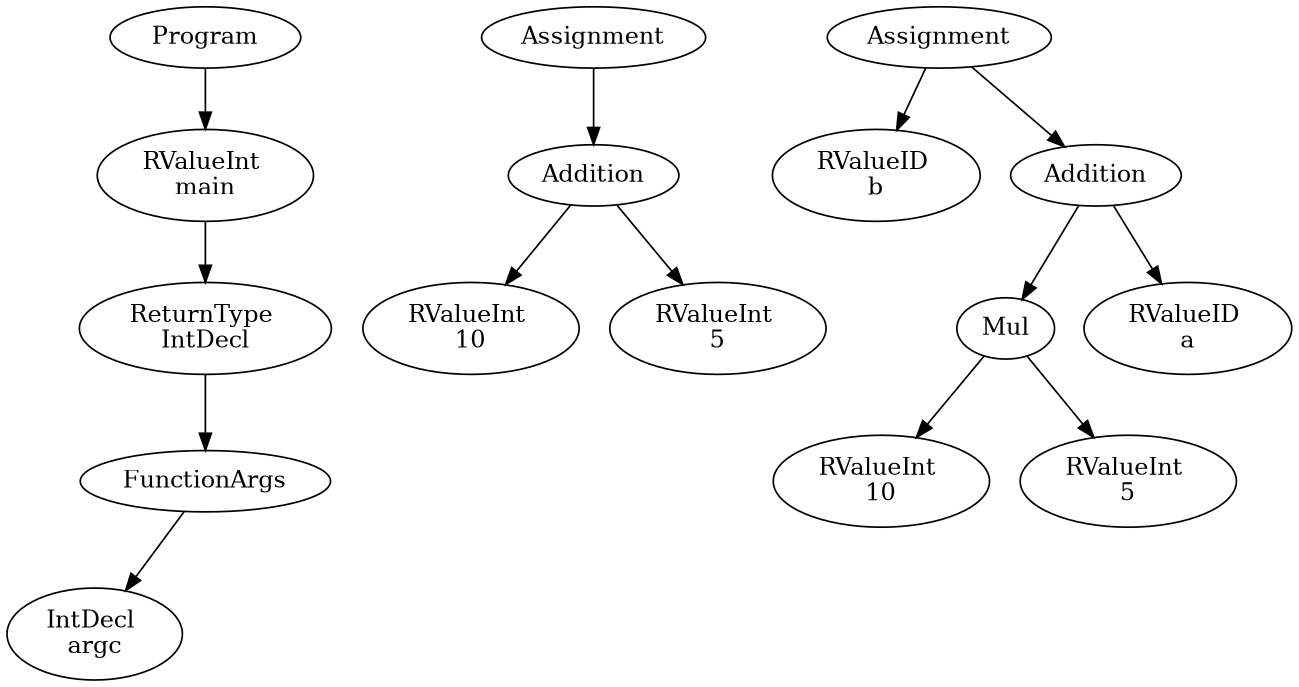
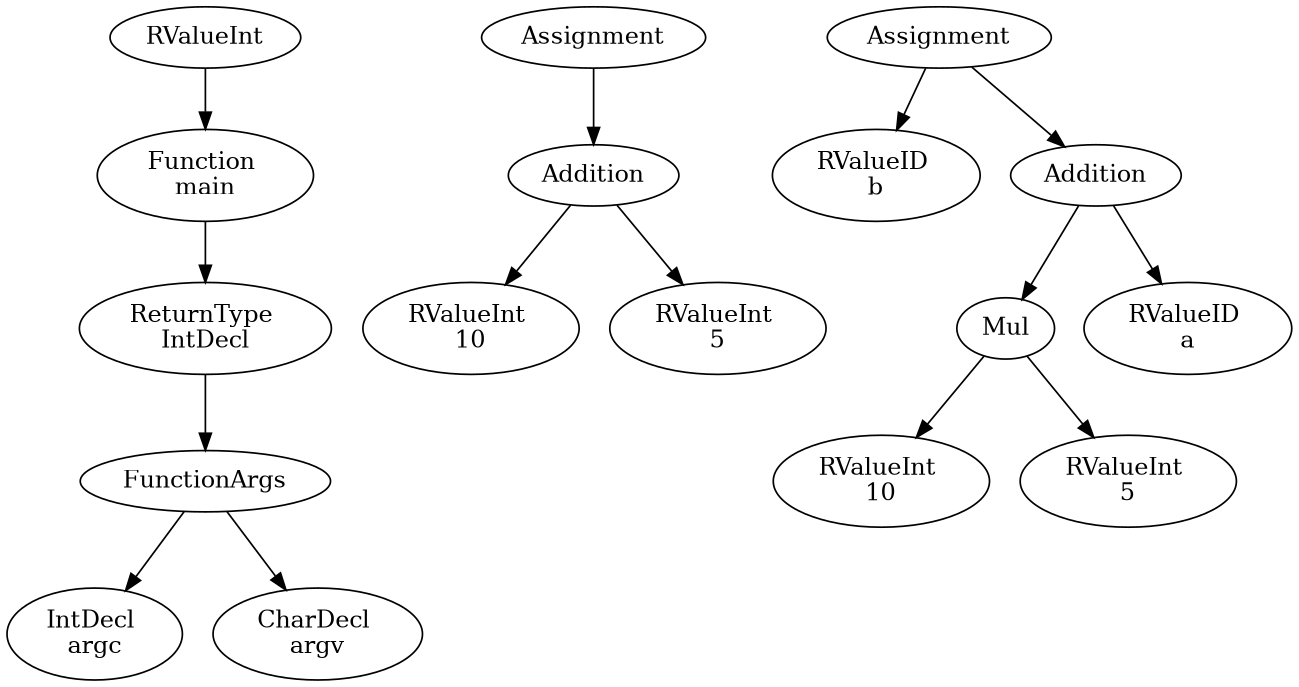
node "Program": label "Program" -> "RValueInt"
node "RValueInt main": label "RValueInt main" -> "Function main"
node "CharDecl argv": added
